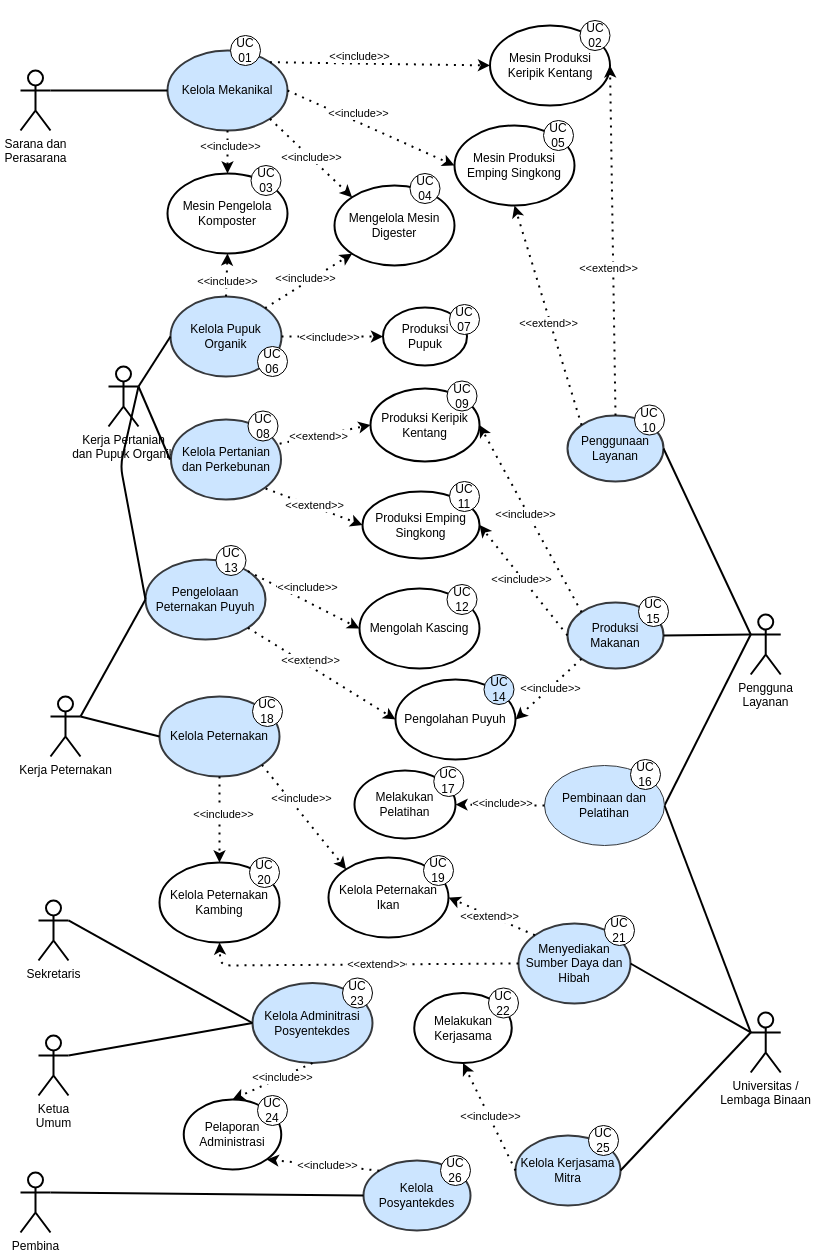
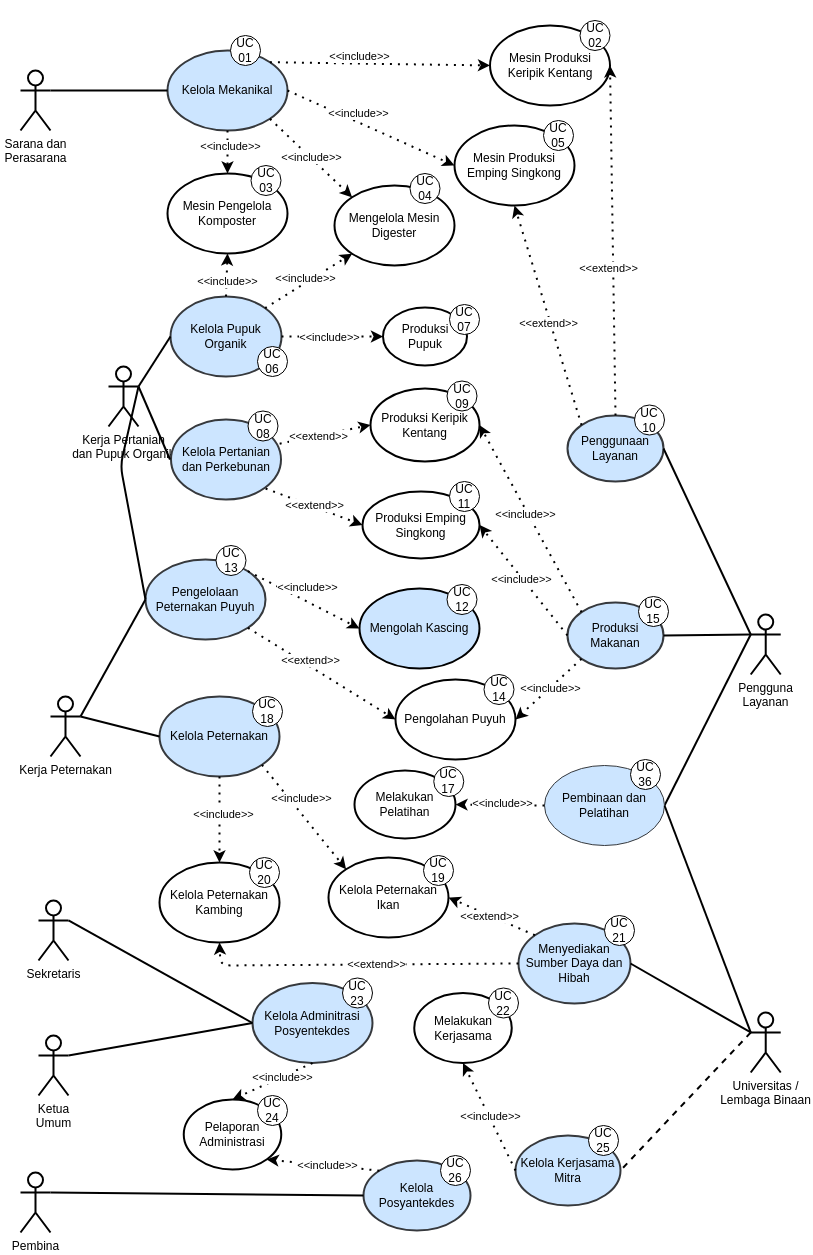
node "Mengolah Kascing": fillcolor #ffffff -> #cce5ff
node "UC 14": fillcolor #cce5ff -> #ffffff
node "UC 16": label "UC 16" -> "UC 36"
edge "Universitas / Lembaga Binaan" -- "Kelola Kerjasama Mitra": style solid -> dashed
